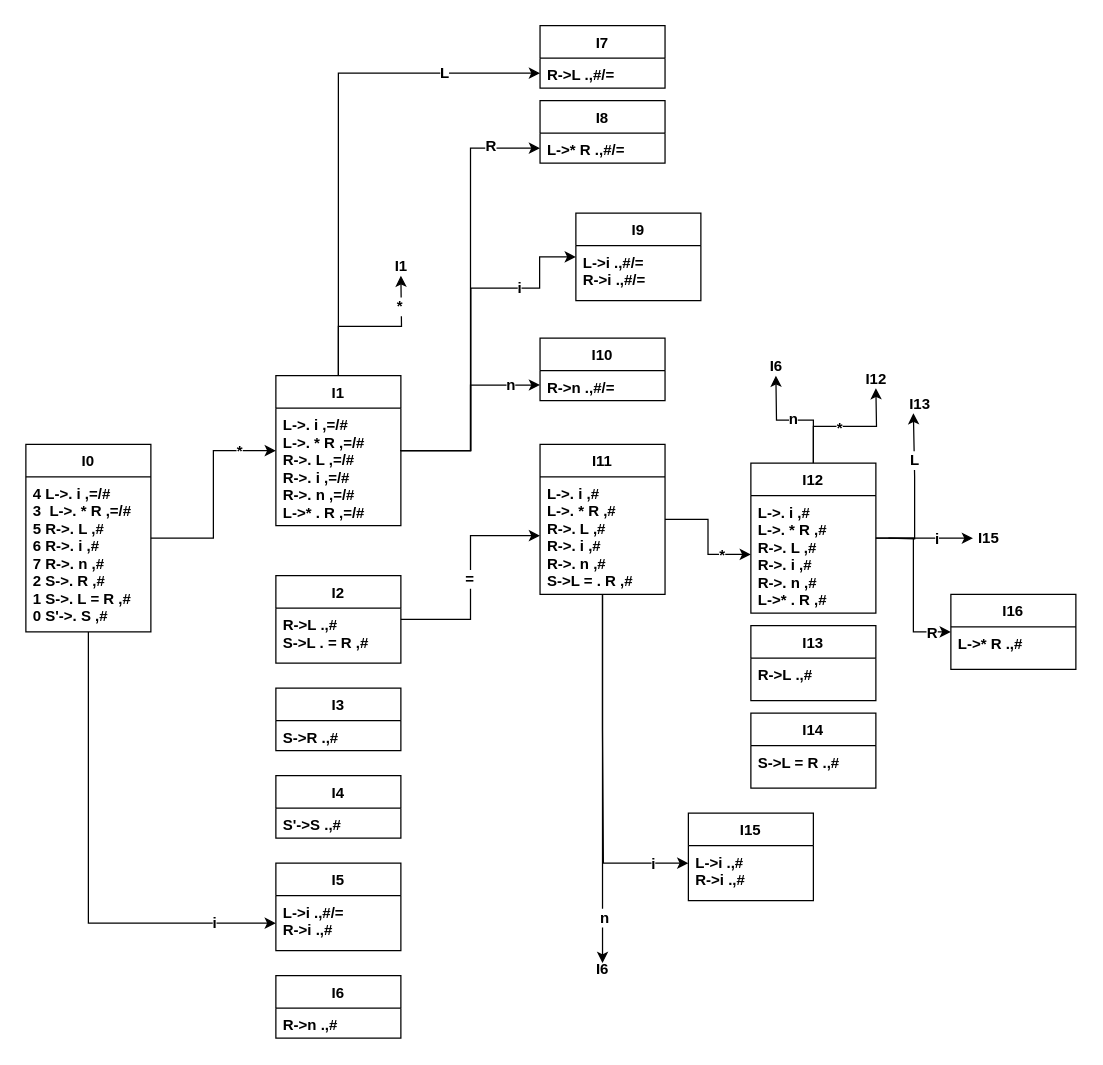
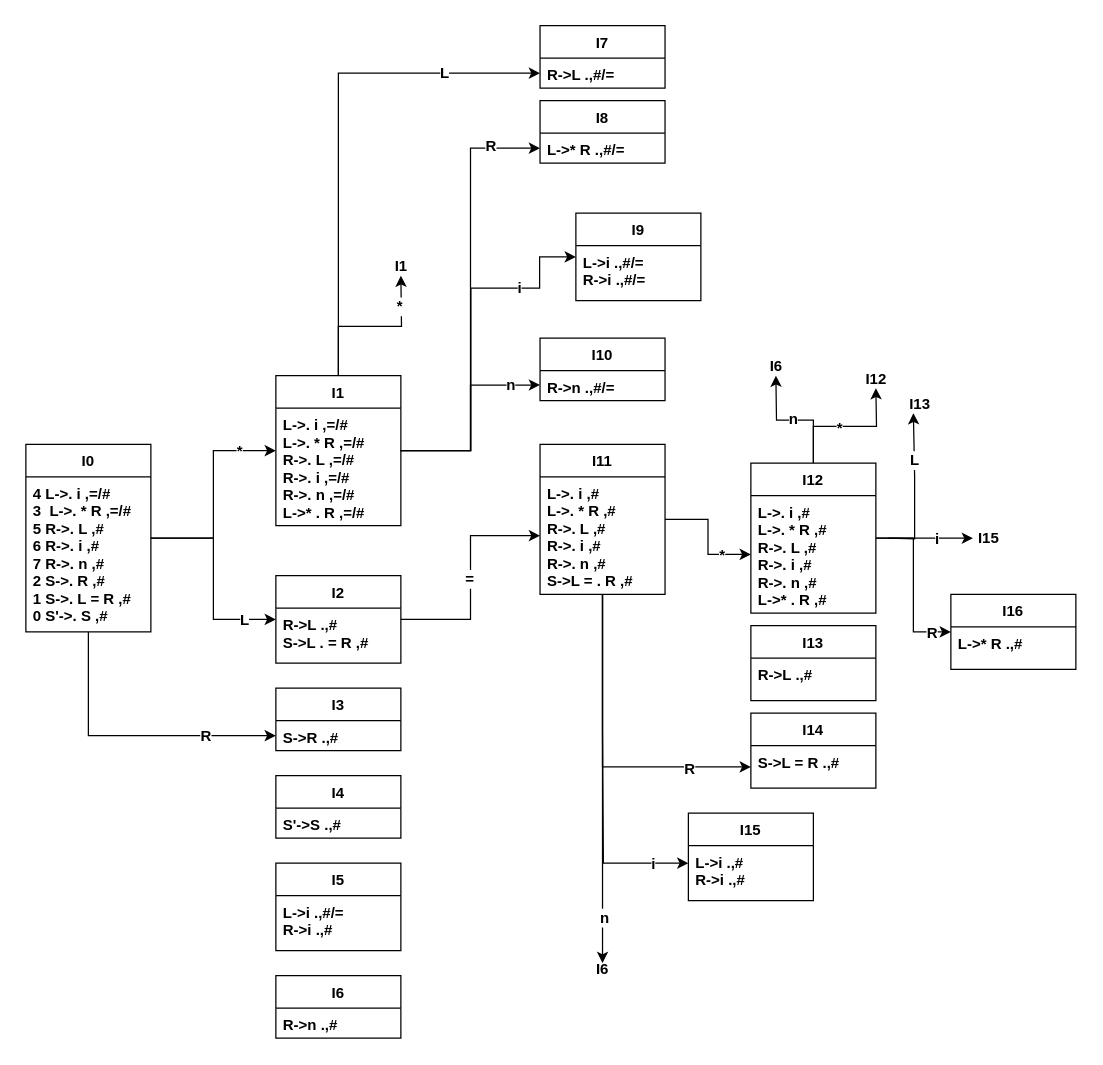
edge "I0" -> "I2": added, label "L"
edge "I0" -> "S->R .,#": added, label "R"
edge "I11" -> "S->L = R .,#": added, label "R"
edge "I0" -> "L->i .,#/= R->i .,#": removed, label "i"
